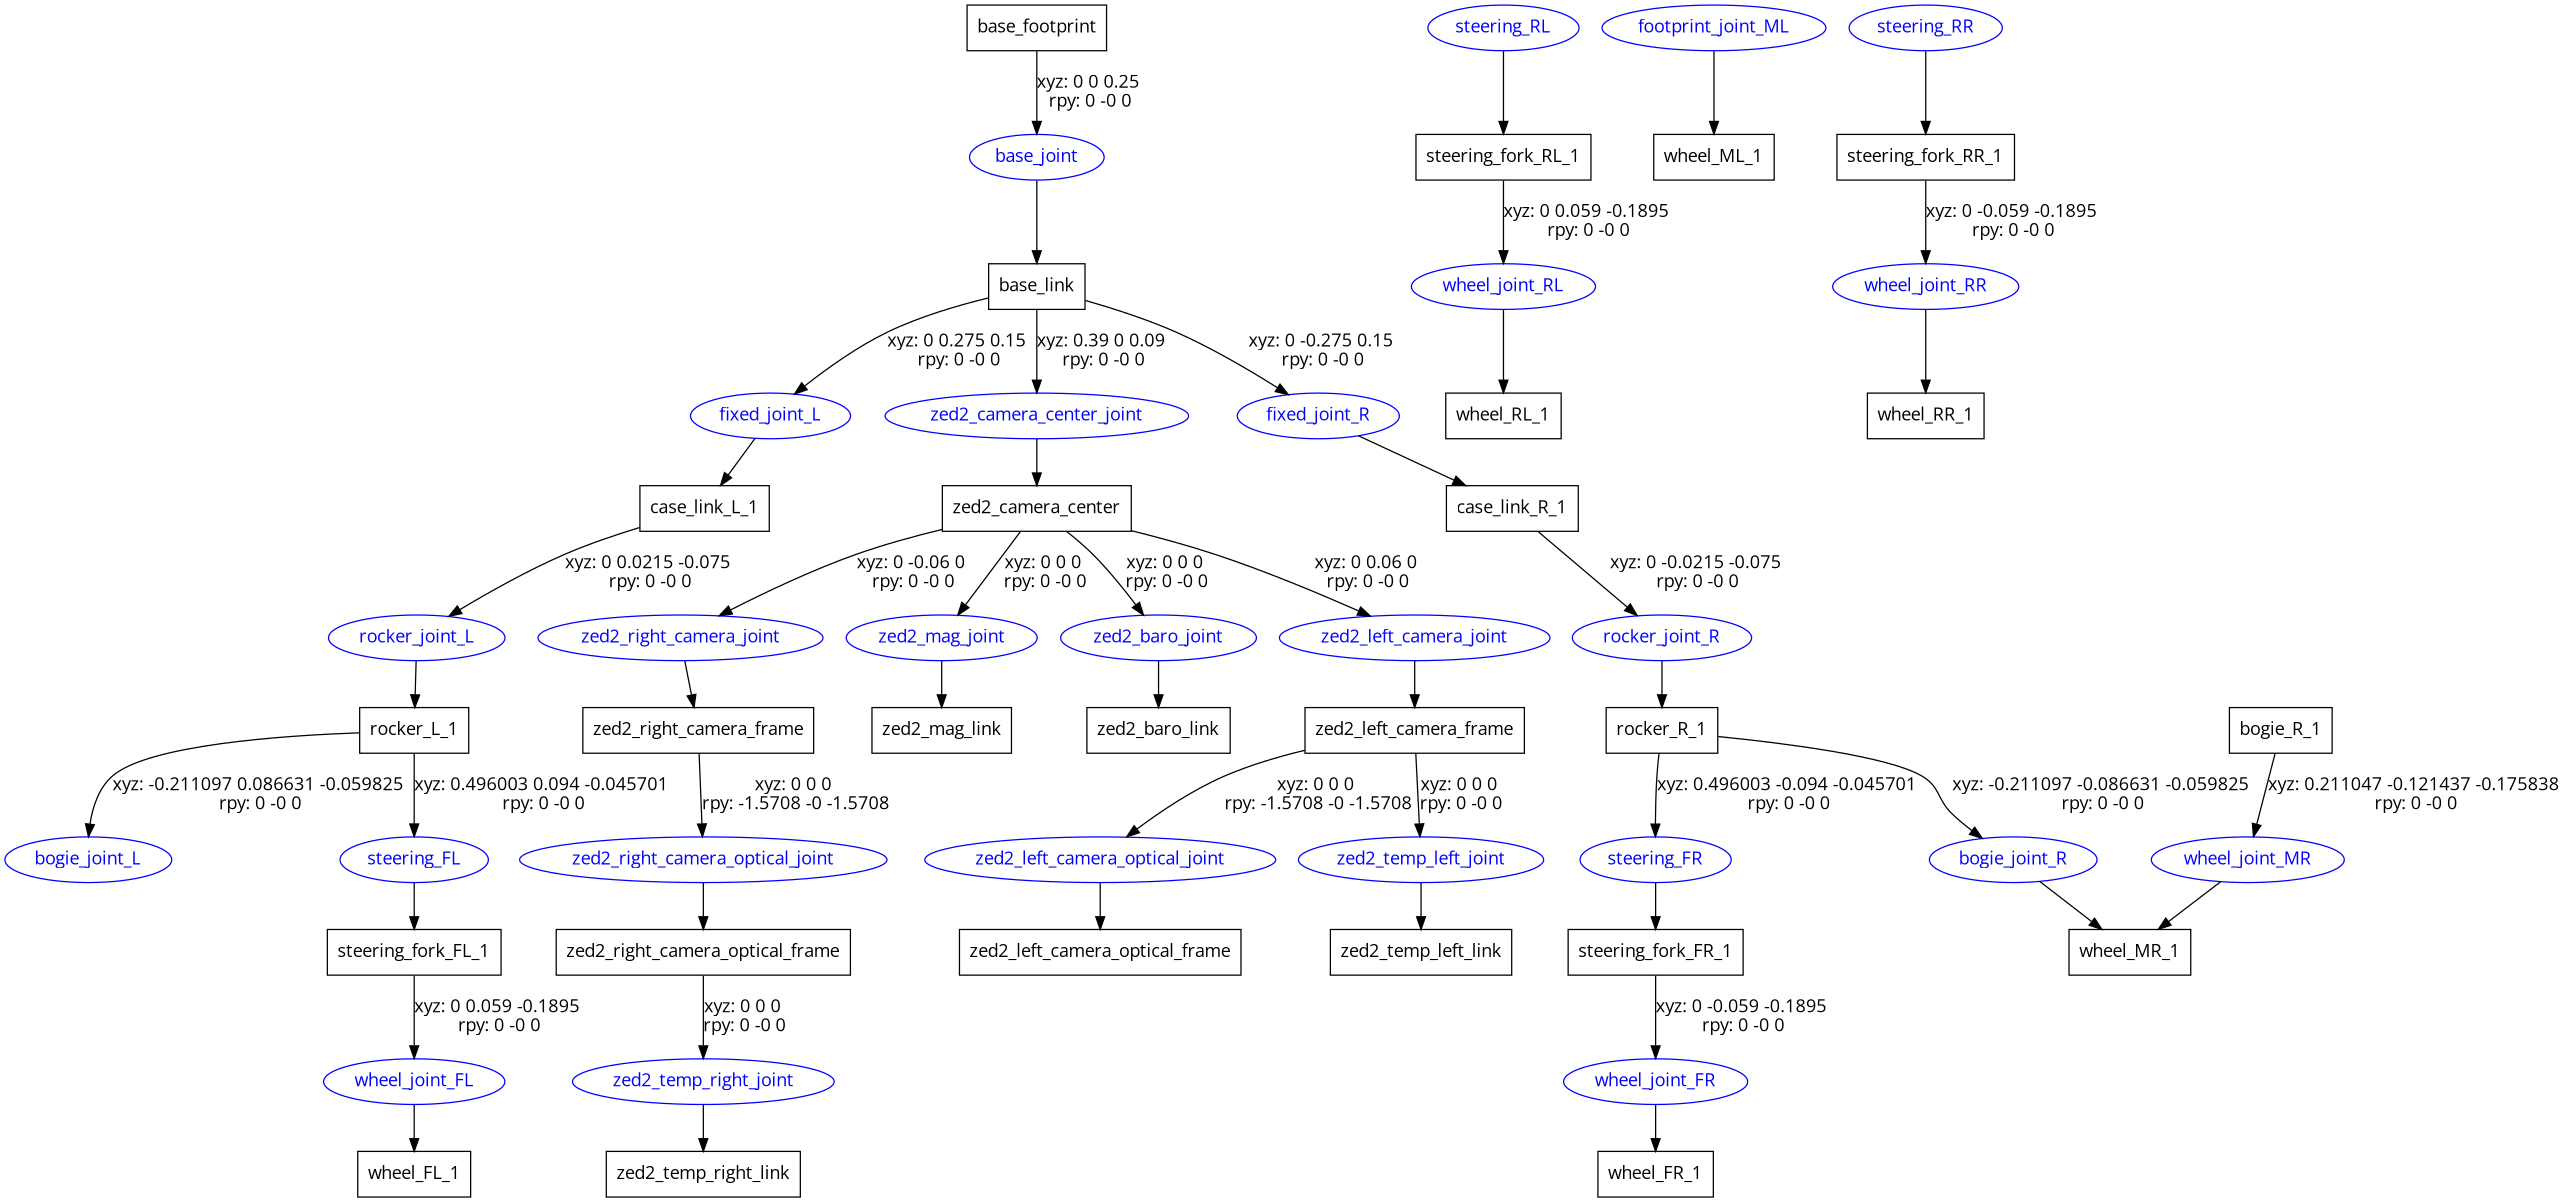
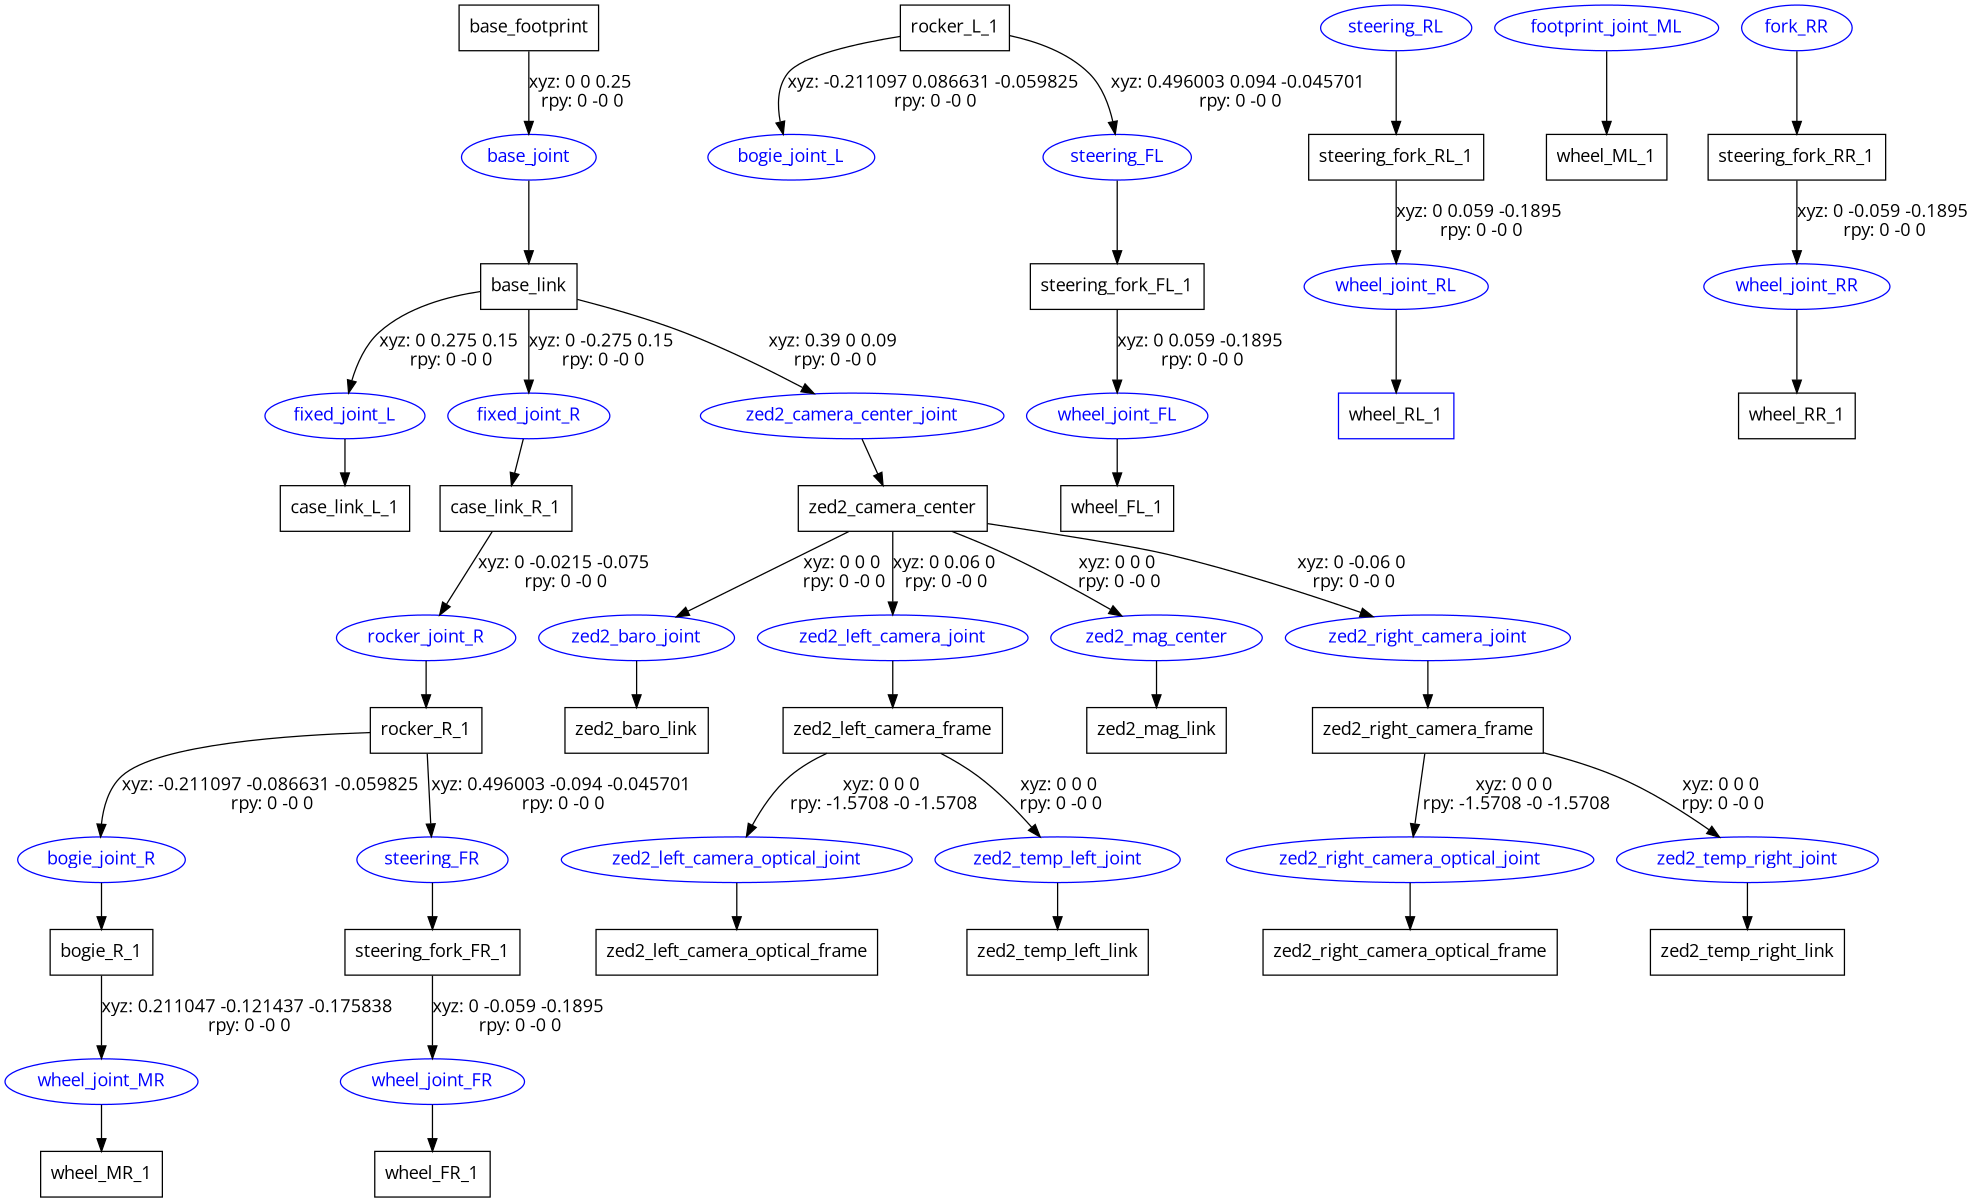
node "steering_RR": label "steering_RR" -> "fork_RR"
node "wheel_RL_1": color black -> blue
node "rocker_joint_L": removed
node "zed2_mag_joint": label "zed2_mag_joint" -> "zed2_mag_center"
edge "bogie_joint_R" -> "wheel_MR_1": now "bogie_joint_R" -> "bogie_R_1"
edge "zed2_right_camera_optical_frame" -> "zed2_temp_right_joint": now "zed2_right_camera_frame" -> "zed2_temp_right_joint"
